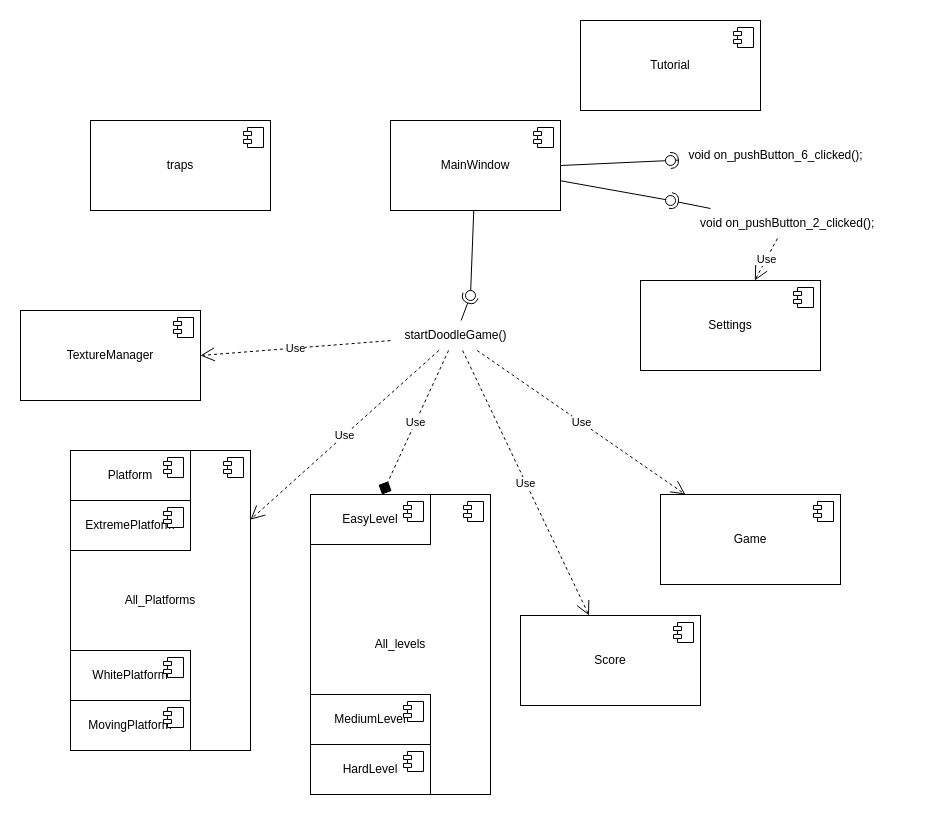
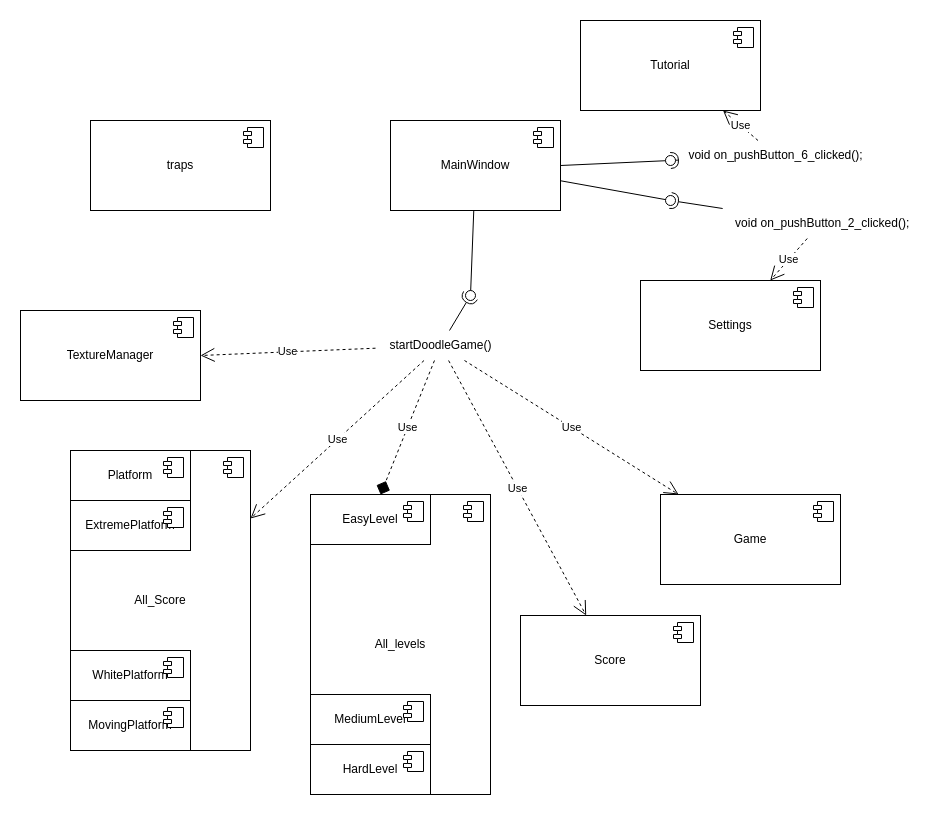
edge "void on_pushButton_6_clicked();" -> "Tutorial": added, label "Use"
node "void on_pushButton_2_clicked();": moved (786, 224) -> (821, 224)
node "startDoodleGame()": moved (456, 336) -> (441, 346)
node "All_Platforms": label "All_Platforms" -> "All_Score"
